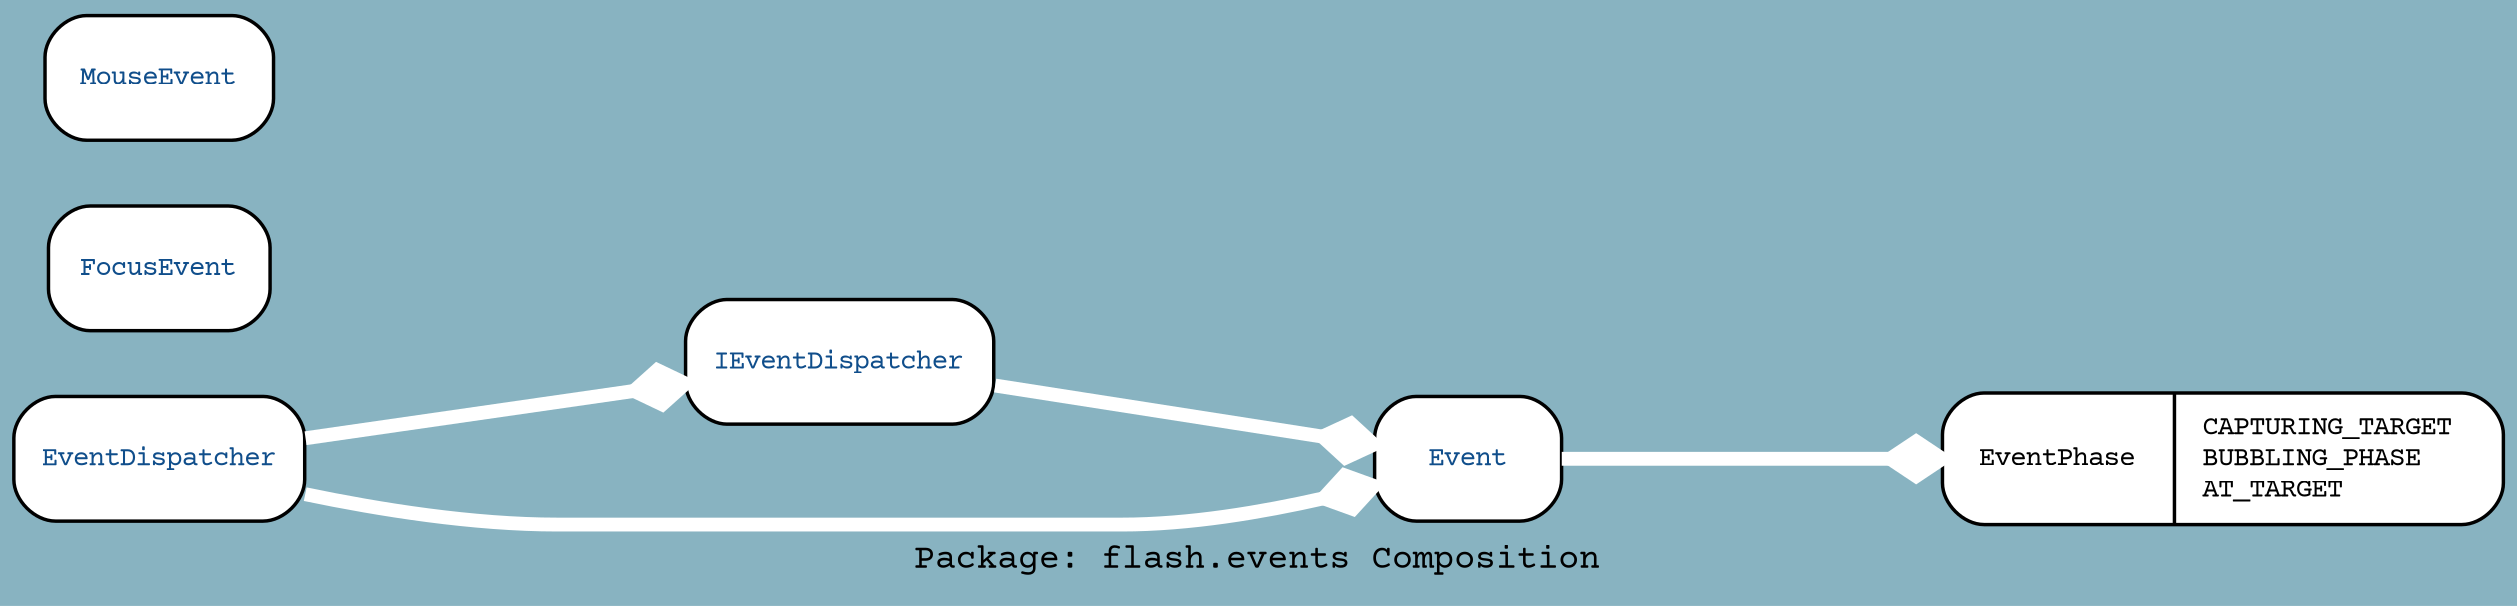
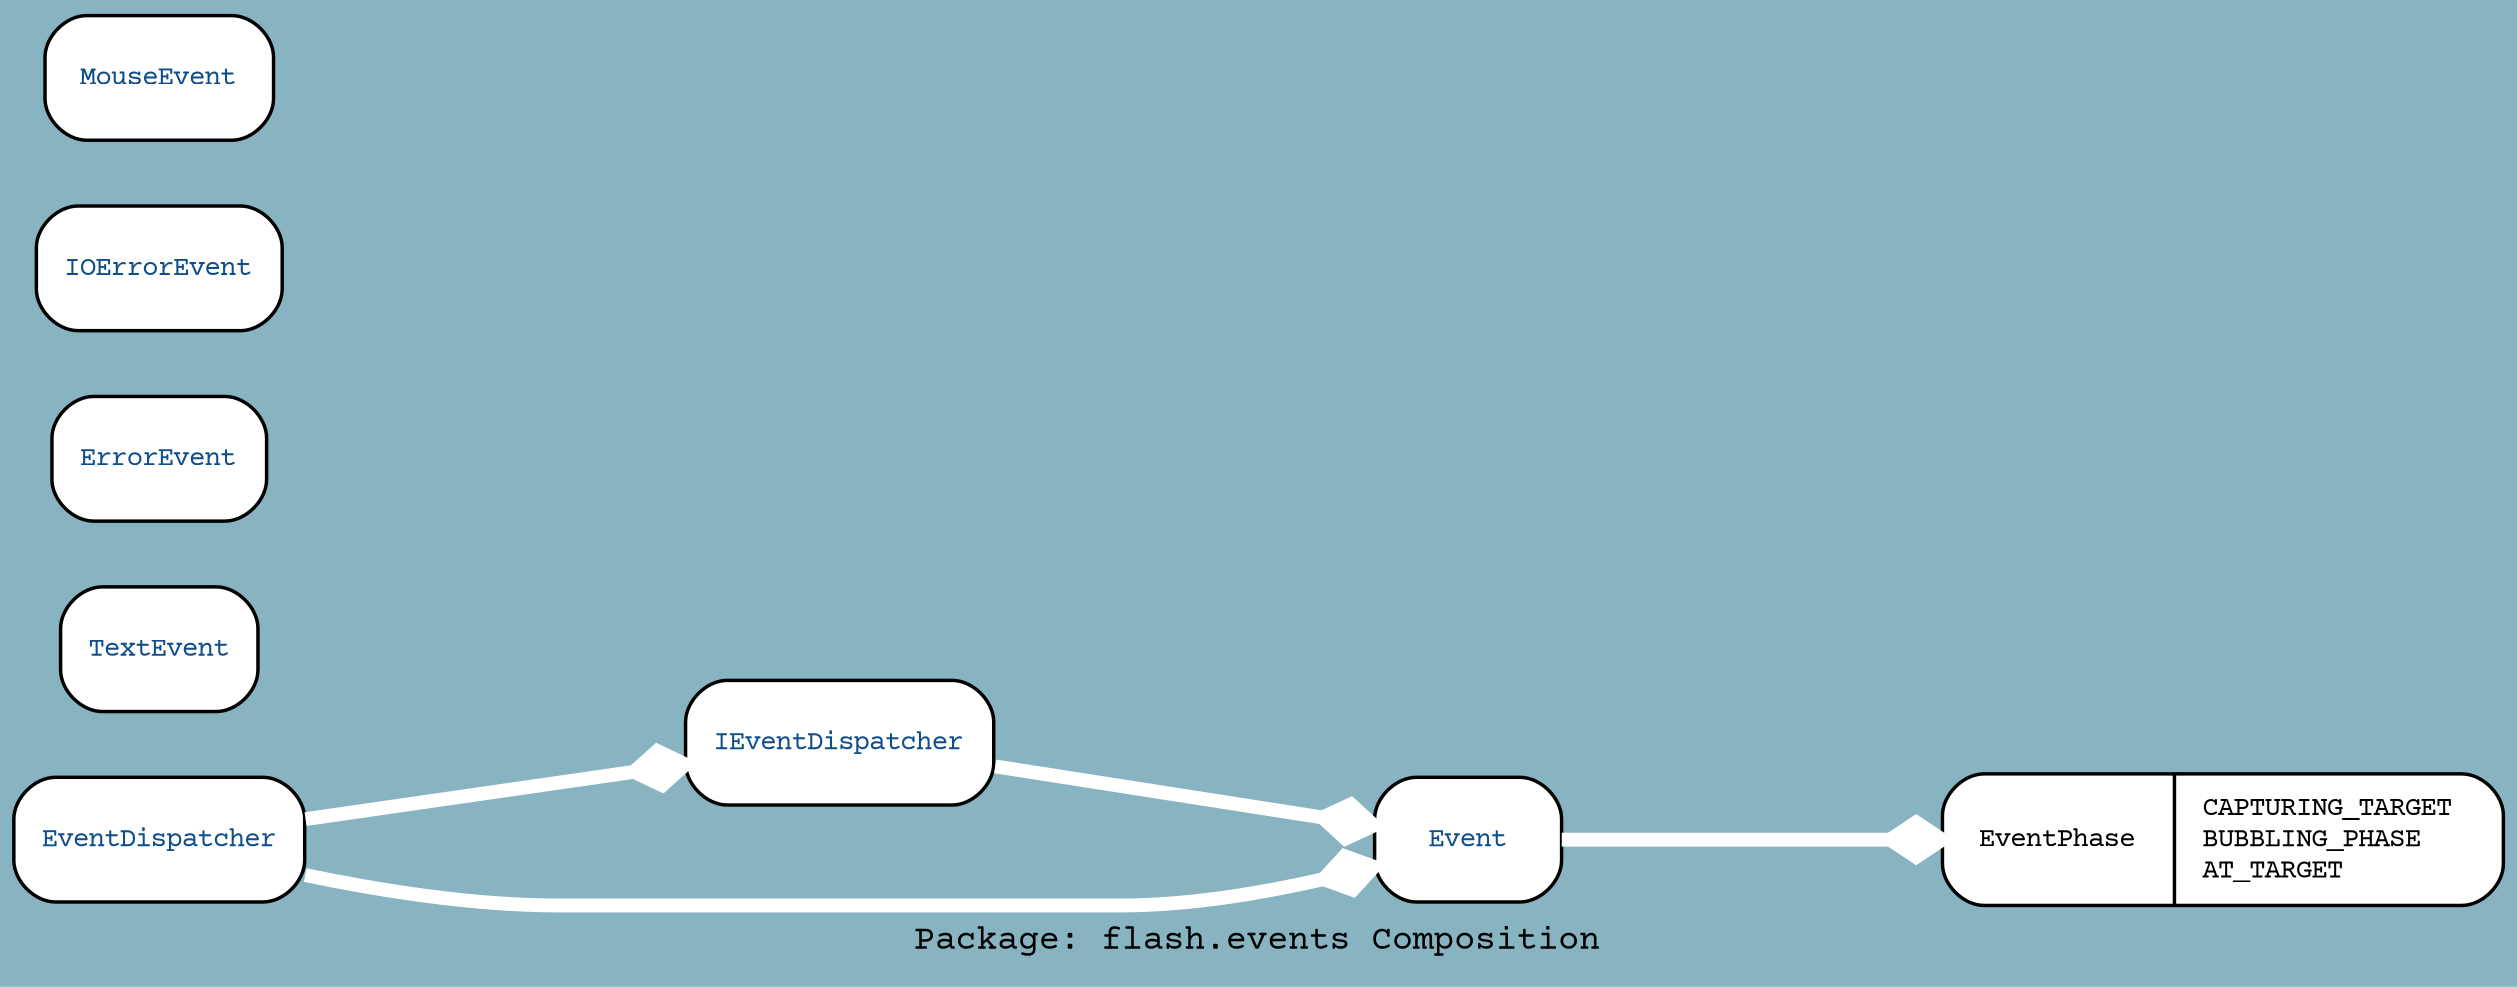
node "IOErrorEvent": added
node "FocusEvent": removed
node "ErrorEvent": added
node "TextEvent": added
